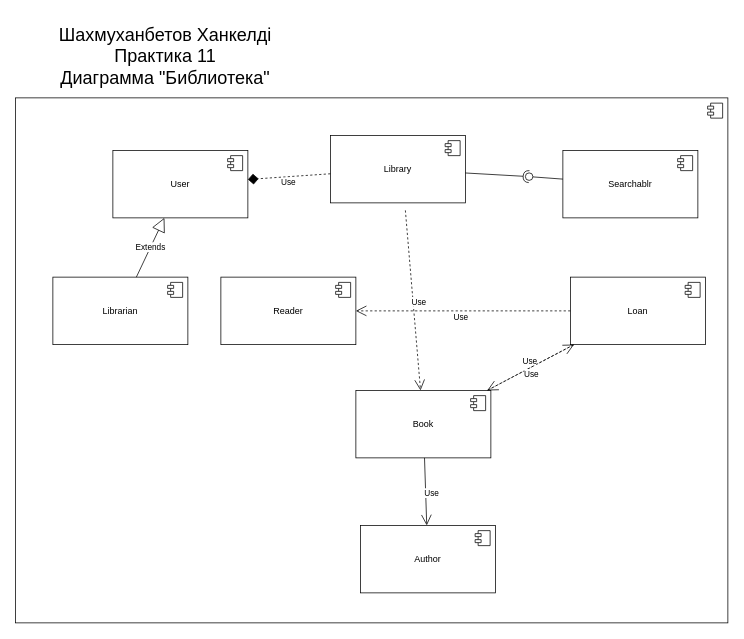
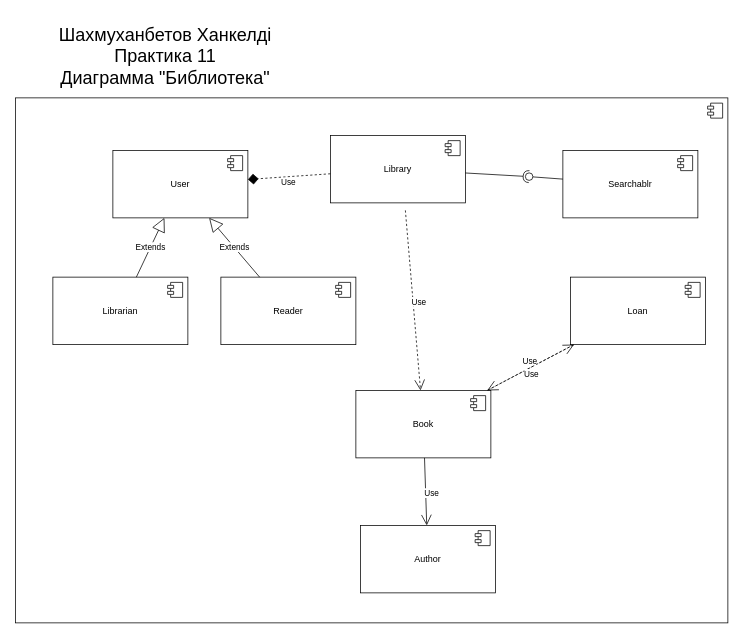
edge "Reader" -> "User": added, label "Extends"
edge "Loan" -> "Reader": removed, label "Use"
